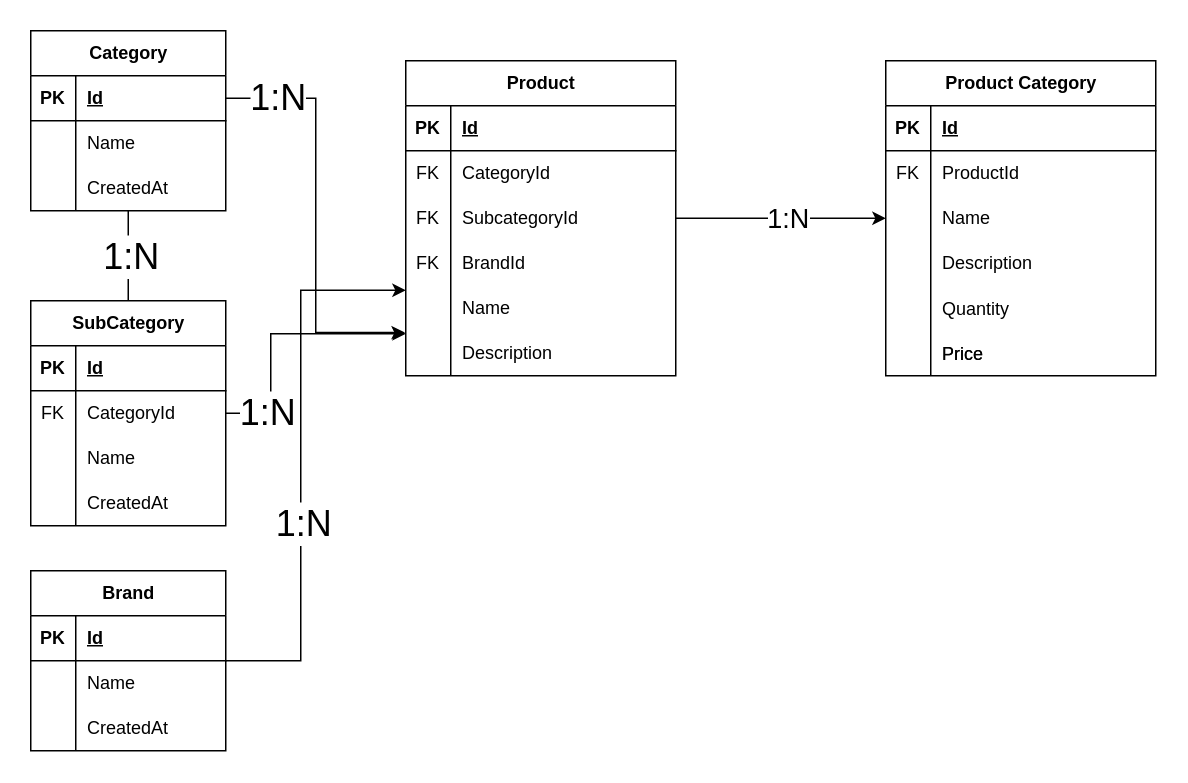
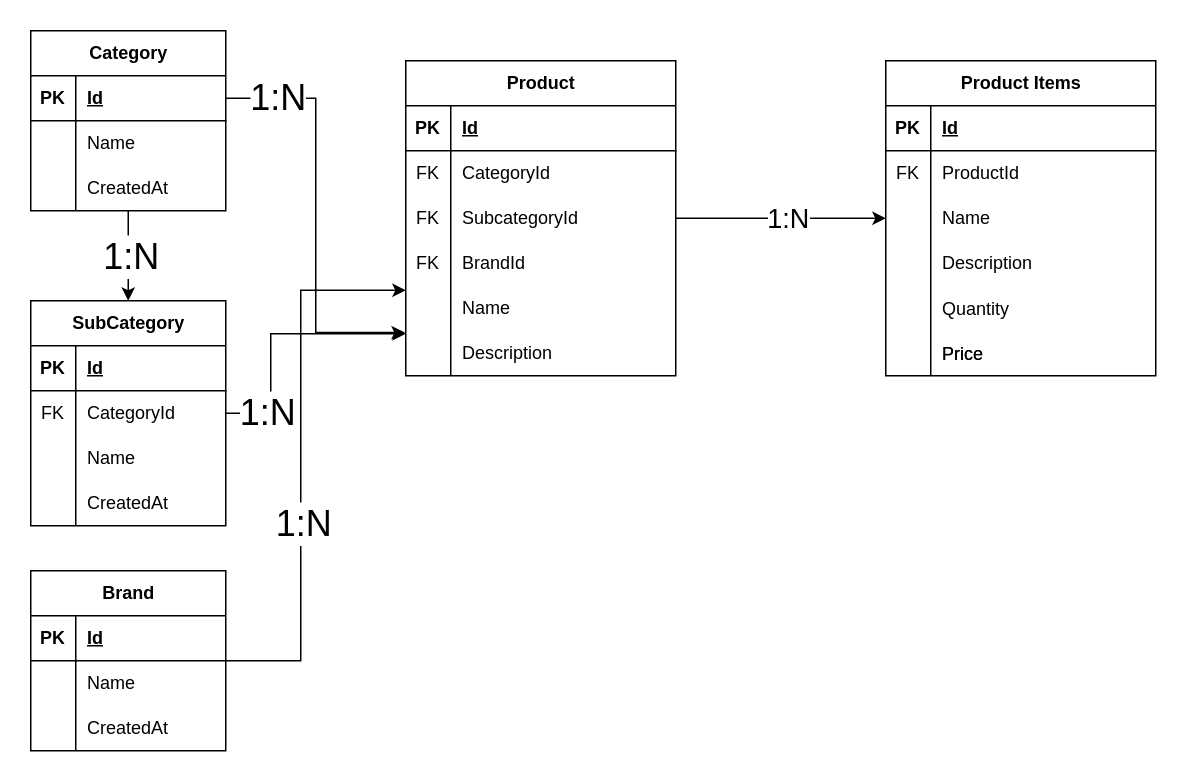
node "Product Category": label "Product Category" -> "Product Items"
edge "Category" -- "SubCategory": arrowhead none -> classic
